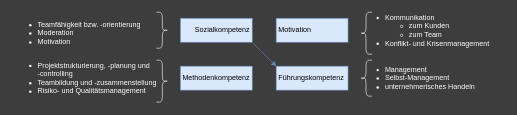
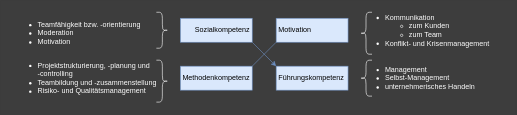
edge "Motivation" -- "Methodenkompetenz": added
